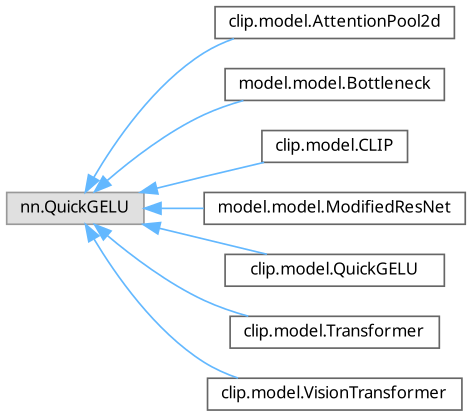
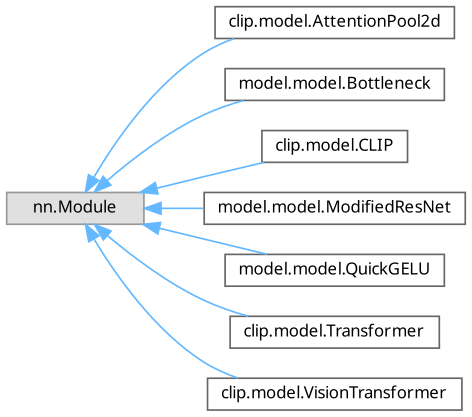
node "nn.QuickGELU": label "nn.QuickGELU" -> "nn.Module"
node "clip.model.QuickGELU": label "clip.model.QuickGELU" -> "model.model.QuickGELU"
